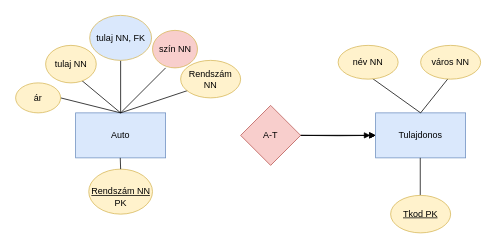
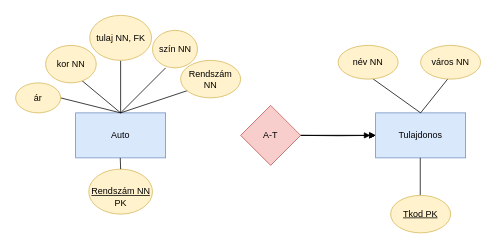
node "tulaj NN, FK": fillcolor #dae8fc -> #fff2cc
node "szín NN": fillcolor #f8cecc -> #fff2cc
node "tulaj NN": label "tulaj NN" -> "kor NN"
